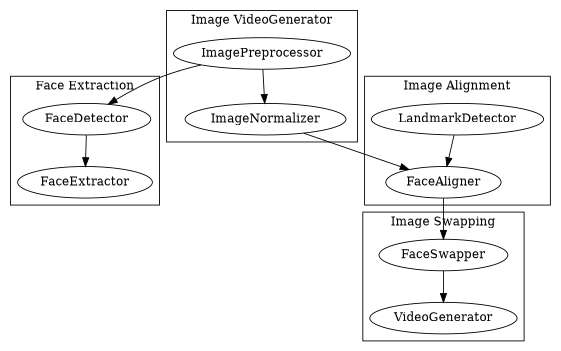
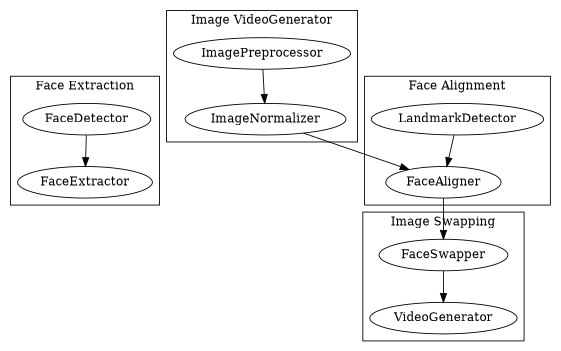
edge "ImagePreprocessor" -> "FaceDetector": removed
cluster "Image Alignment": label "Image Alignment" -> "Face Alignment"
